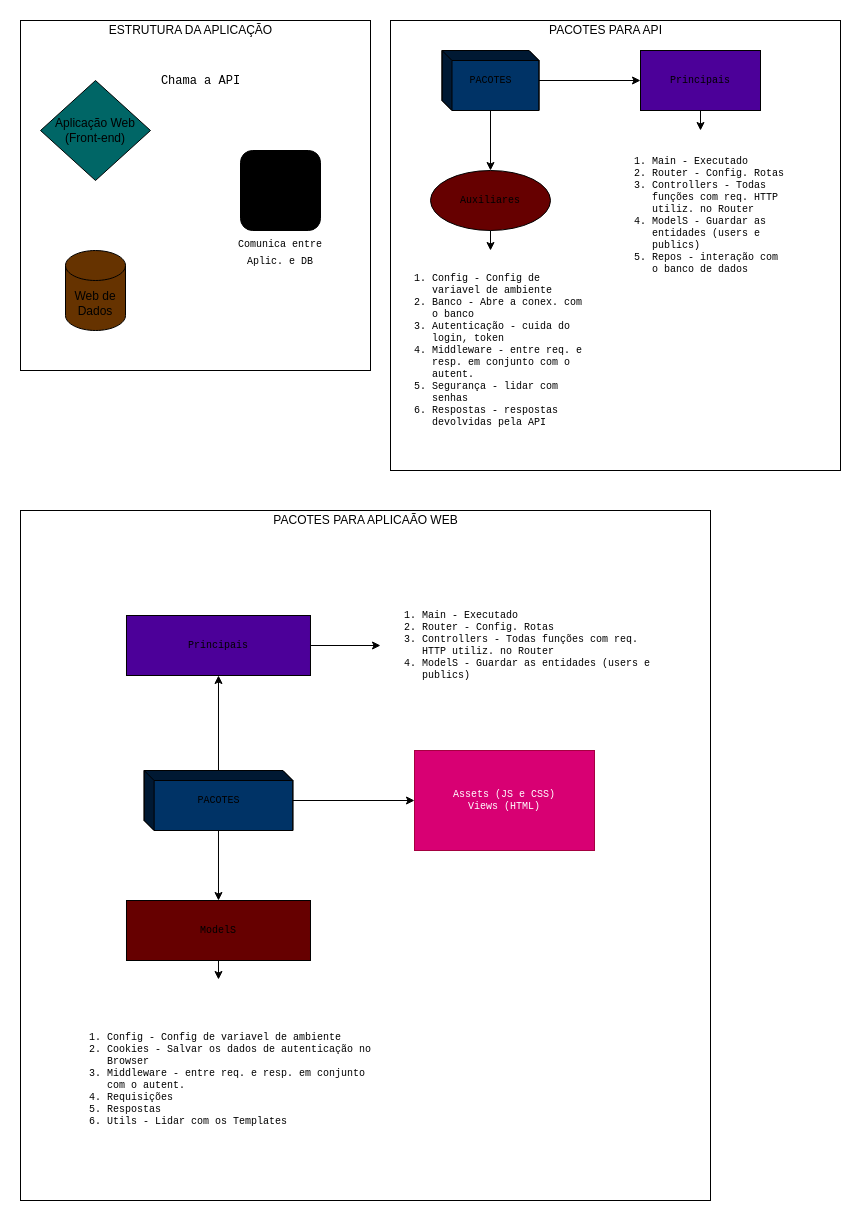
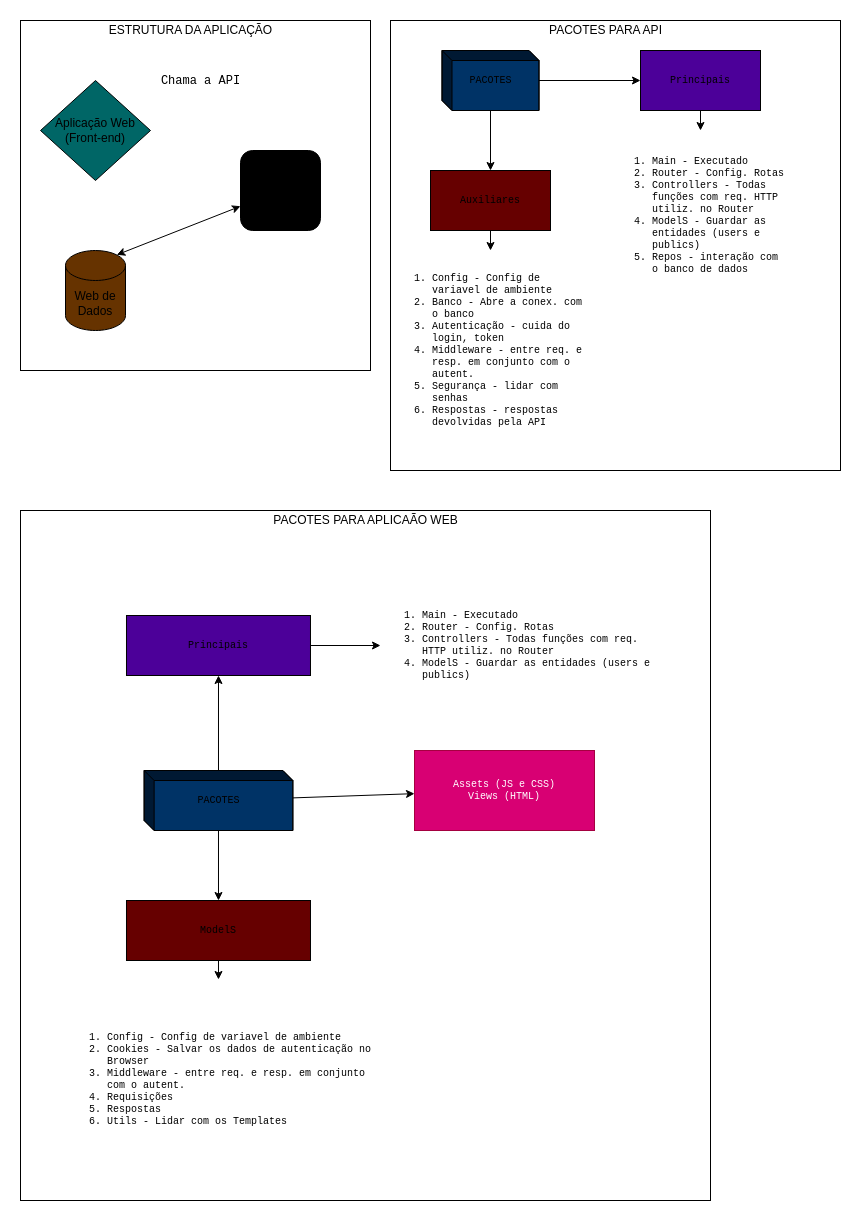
node "Auxiliares": shape ellipse -> rectangle
edge "API (Back-end)" -- "Web de Dados": added
node "Comunica entre Aplic. e DB": removed
node "Assets (JS e CSS) Views (HTML)": size 180x100 -> 180x80
